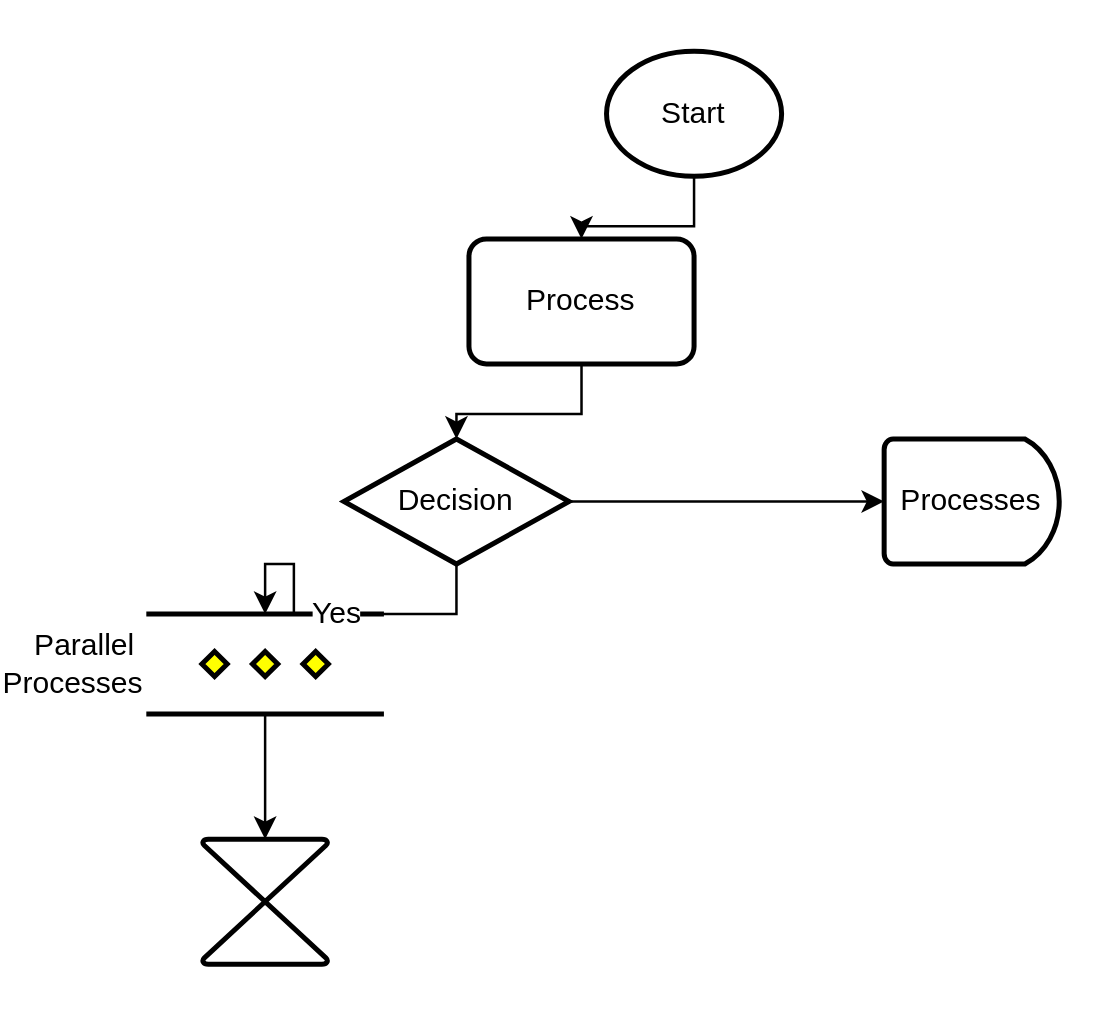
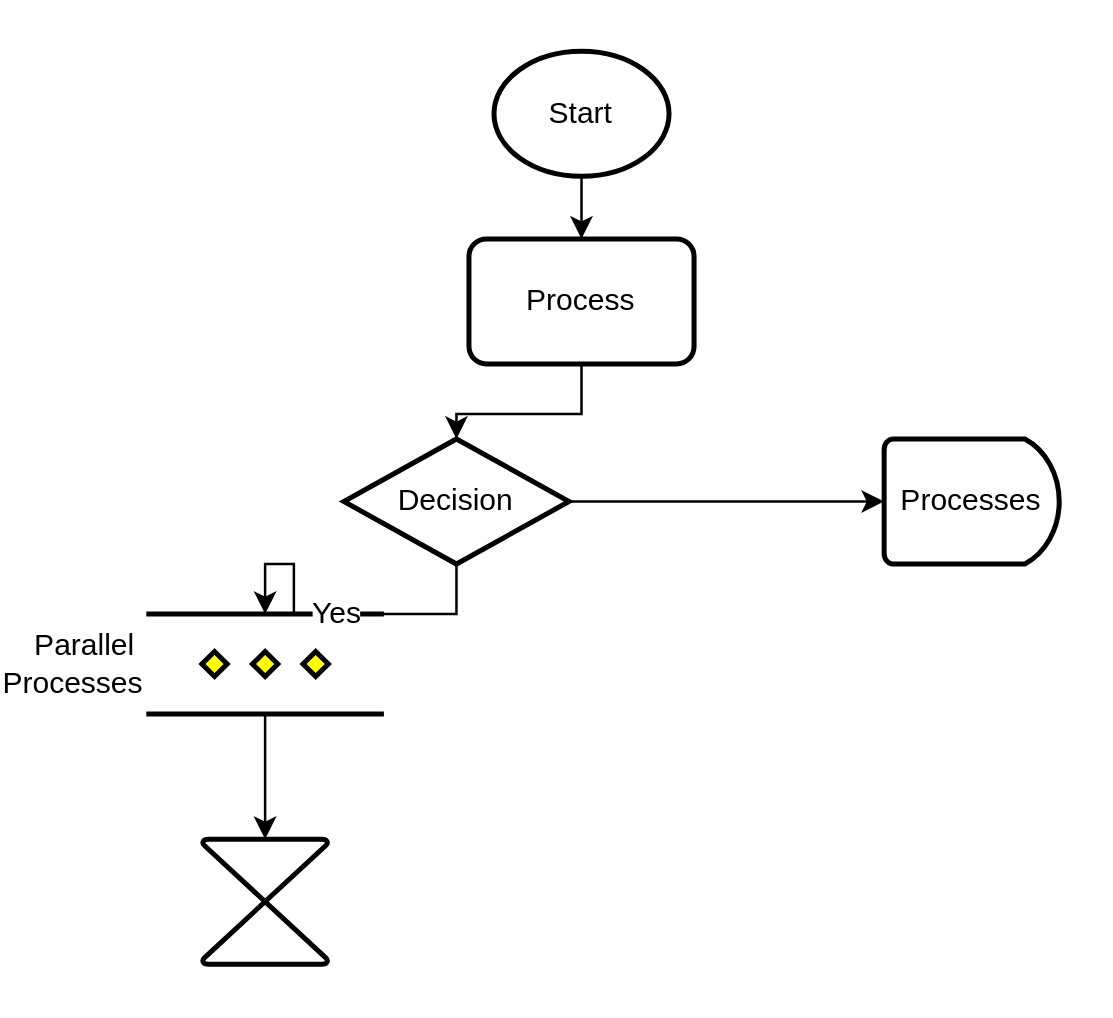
node "Start": moved (694, 114) -> (581, 114)
